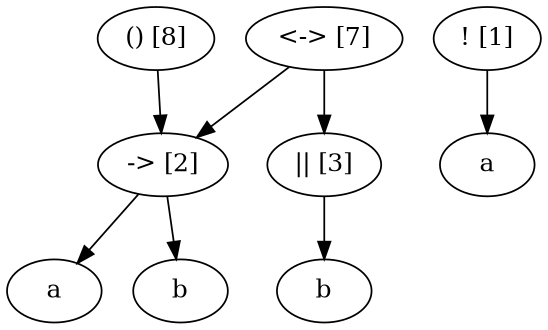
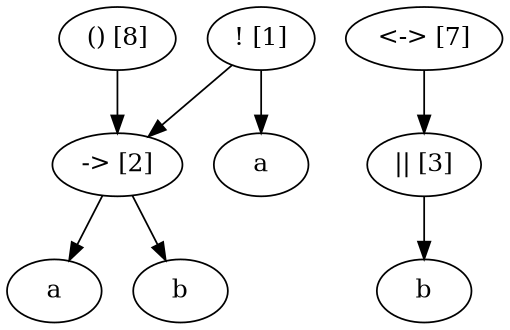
edge "<-> [7]" -> "-> [2]": now "! [1]" -> "-> [2]"
